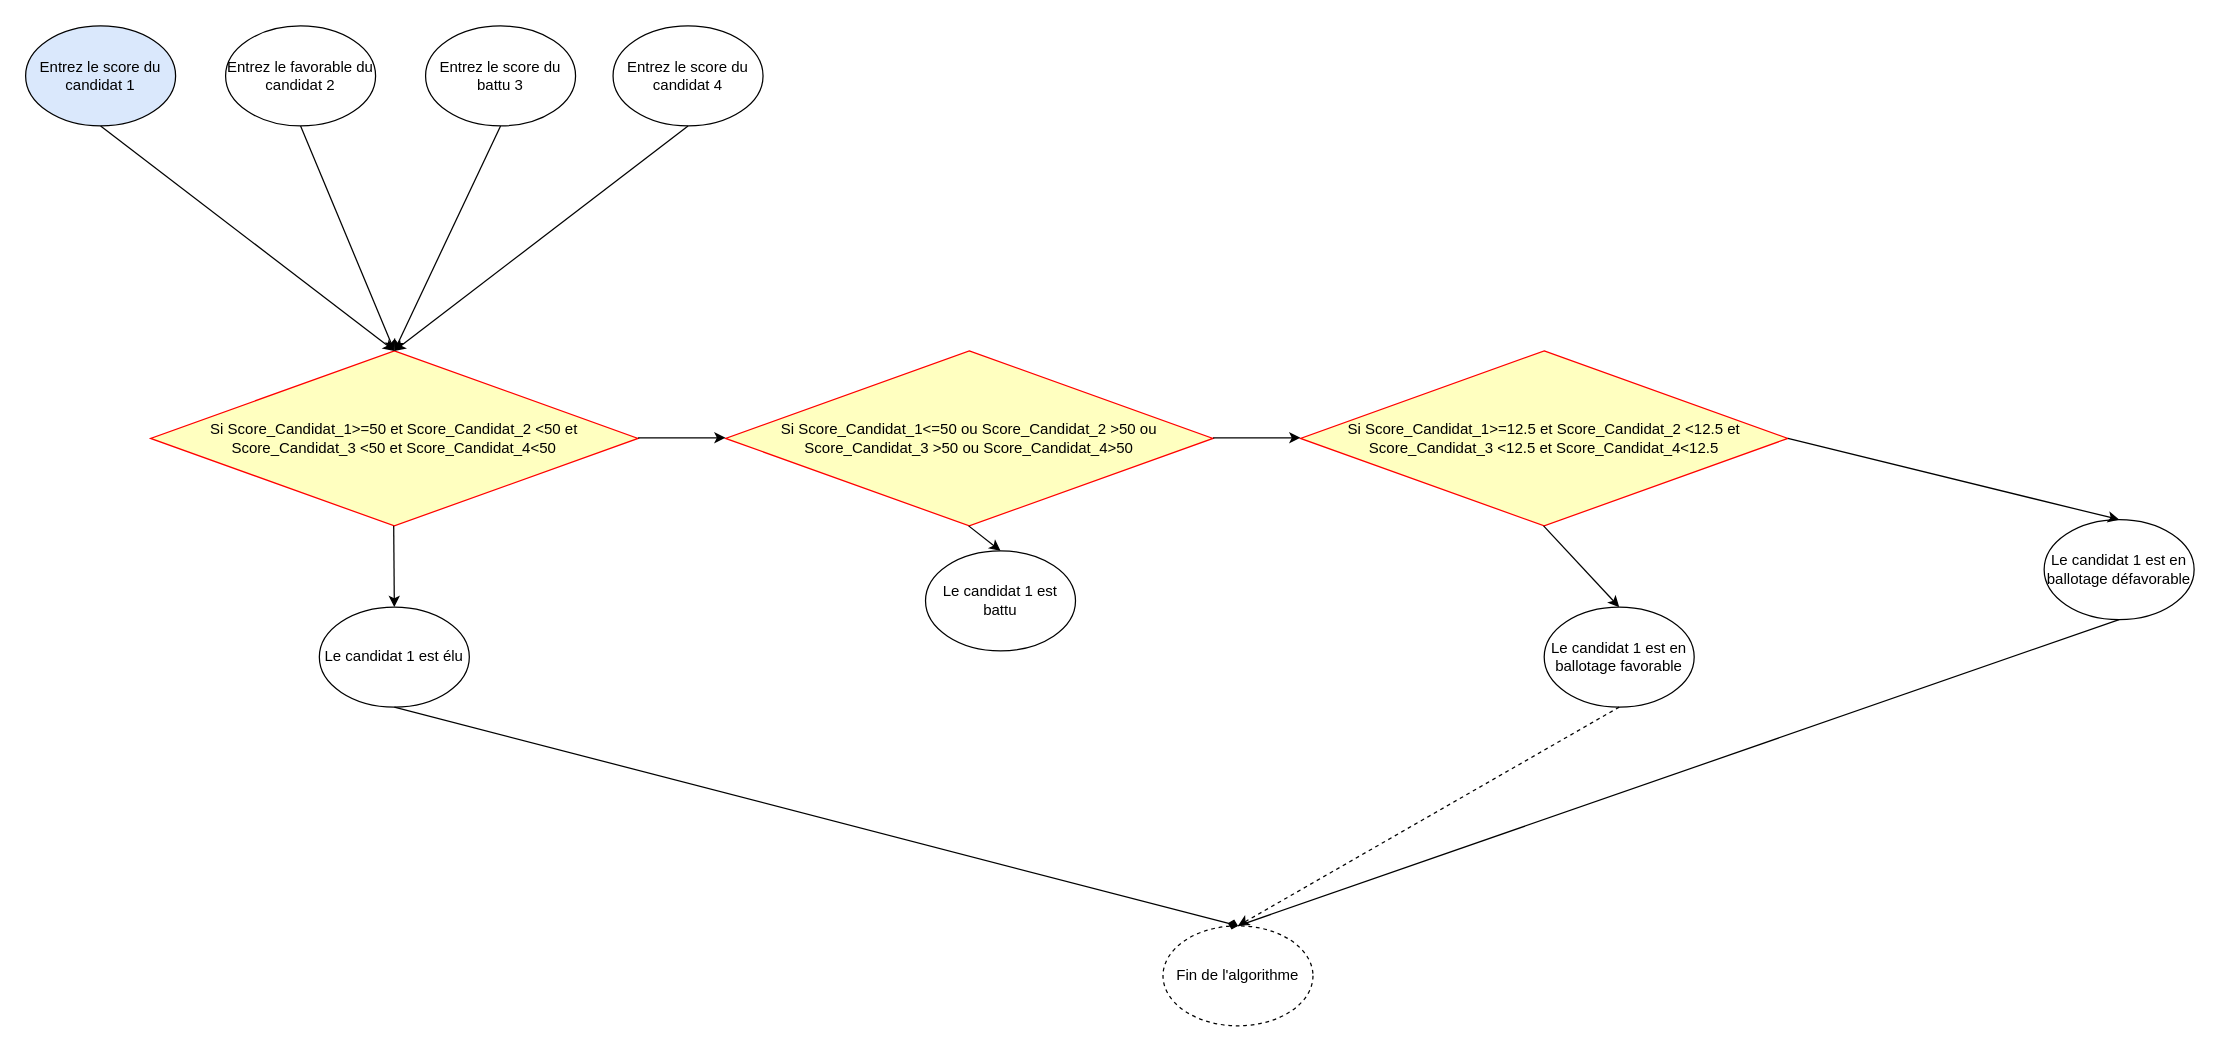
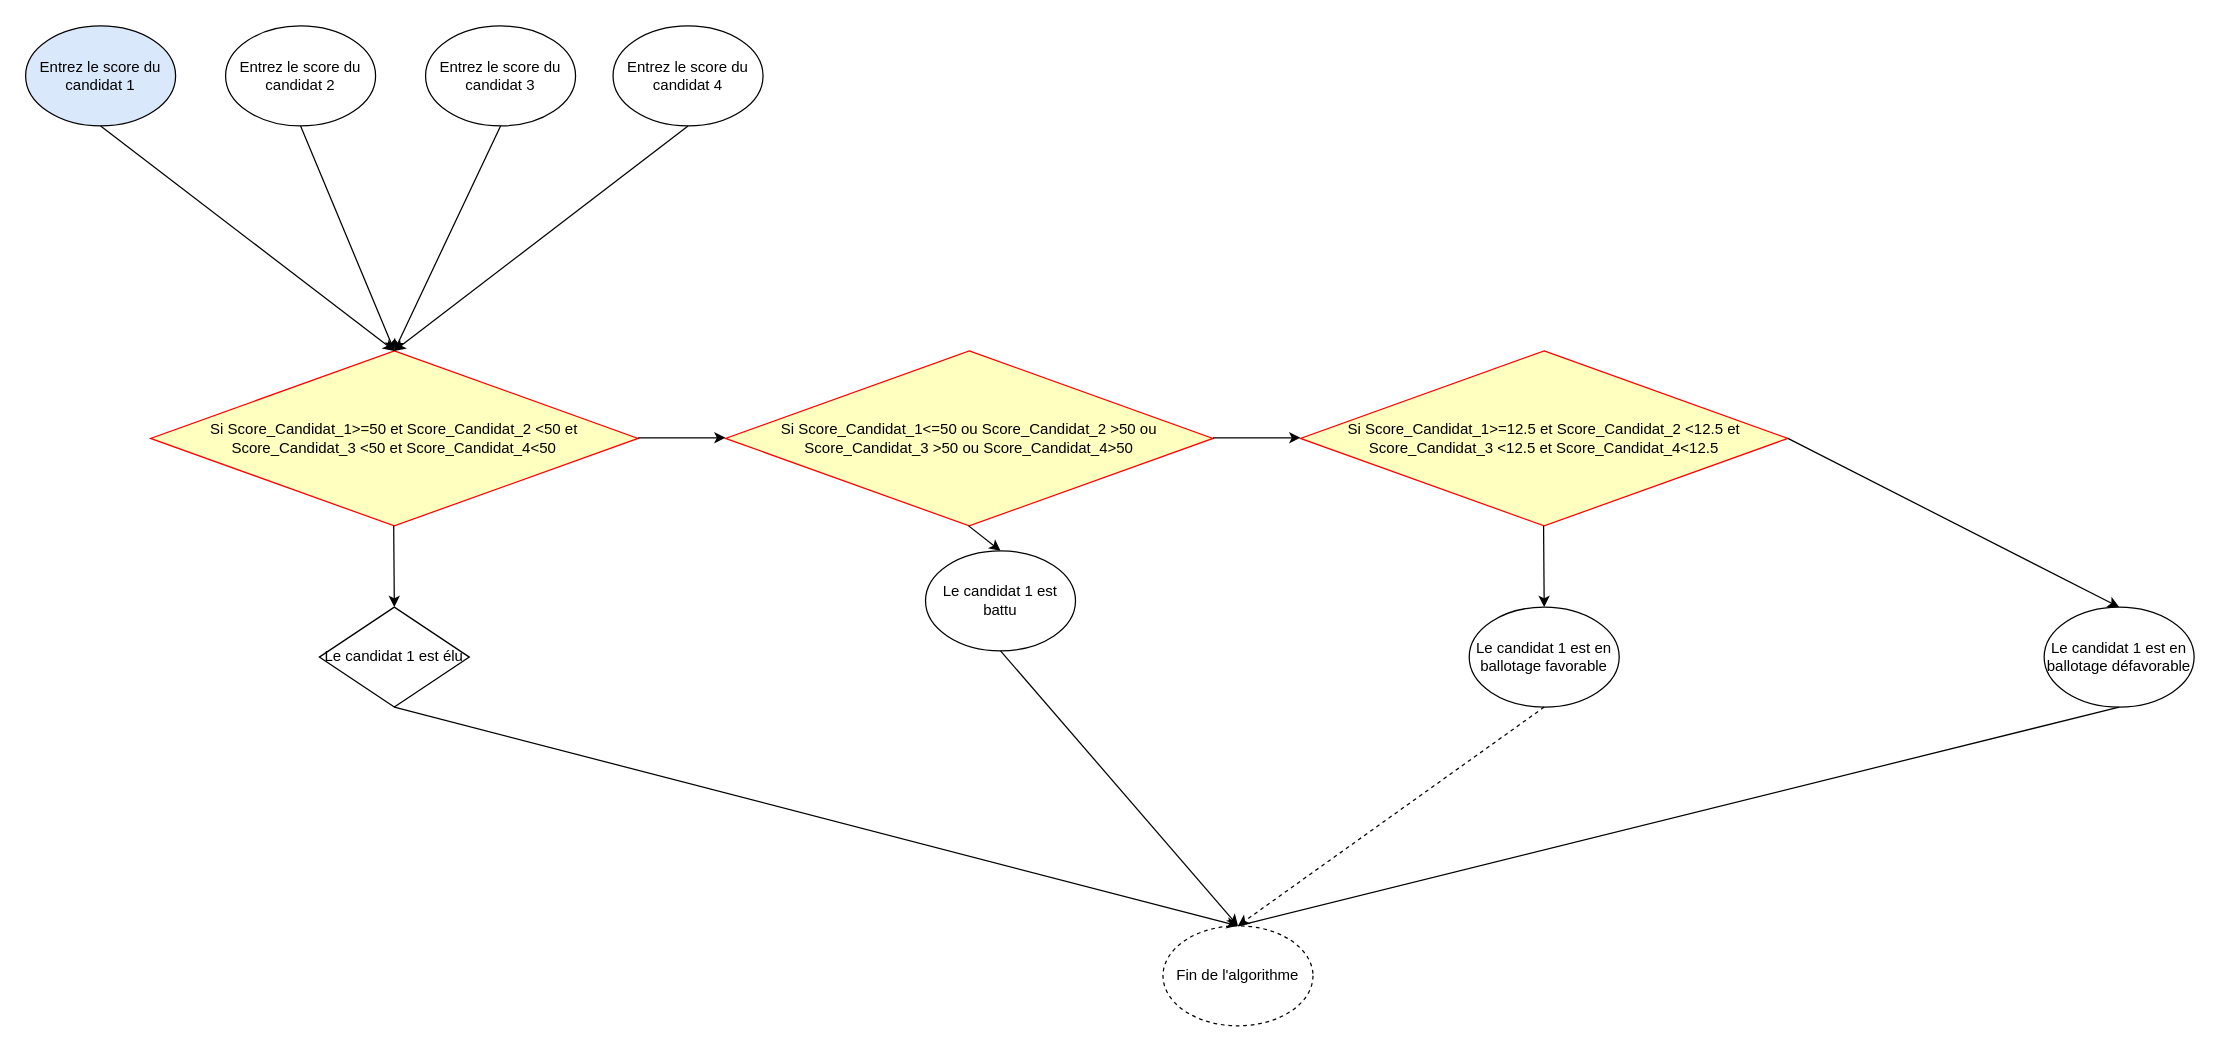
node "Entrez le favorable du candidat 2": label "Entrez le favorable du candidat 2" -> "Entrez le score du candidat 2"
node "Entrez le score du battu 3": label "Entrez le score du battu 3" -> "Entrez le score du candidat 3"
node "Le candidat 1 est en ballotage défavorable": moved (2119, 569) -> (2119, 657)
node "Le candidat 1 est élu": shape ellipse -> diamond
node "Le candidat 1 est en ballotage favorable": moved (1619, 657) -> (1544, 657)
edge "Le candidat 1 est battu" -> "Fin de l'algorithme": added
edge "Le candidat 1 est élu" -> "Fin de l'algorithme": arrowhead diamond -> classic
